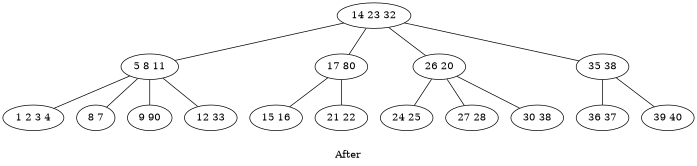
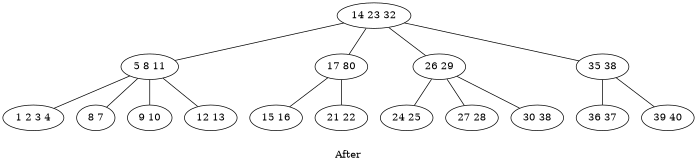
node "26 20": label "26 20" -> "26 29"
node "9 90": label "9 90" -> "9 10"
node "12 33": label "12 33" -> "12 13"
